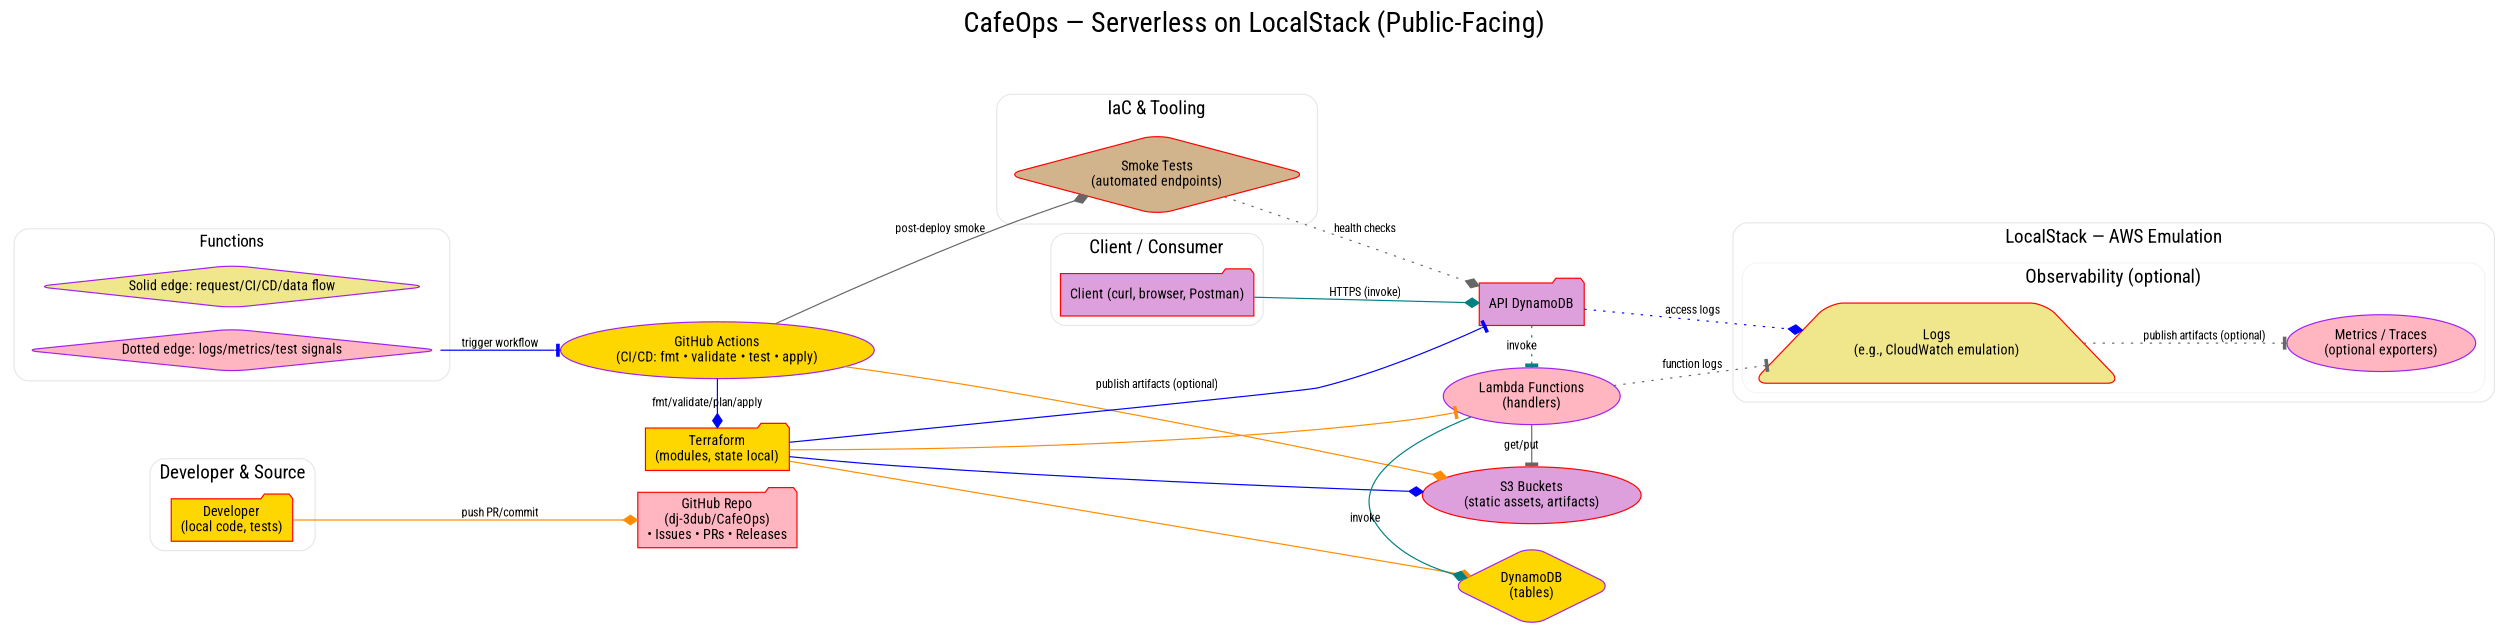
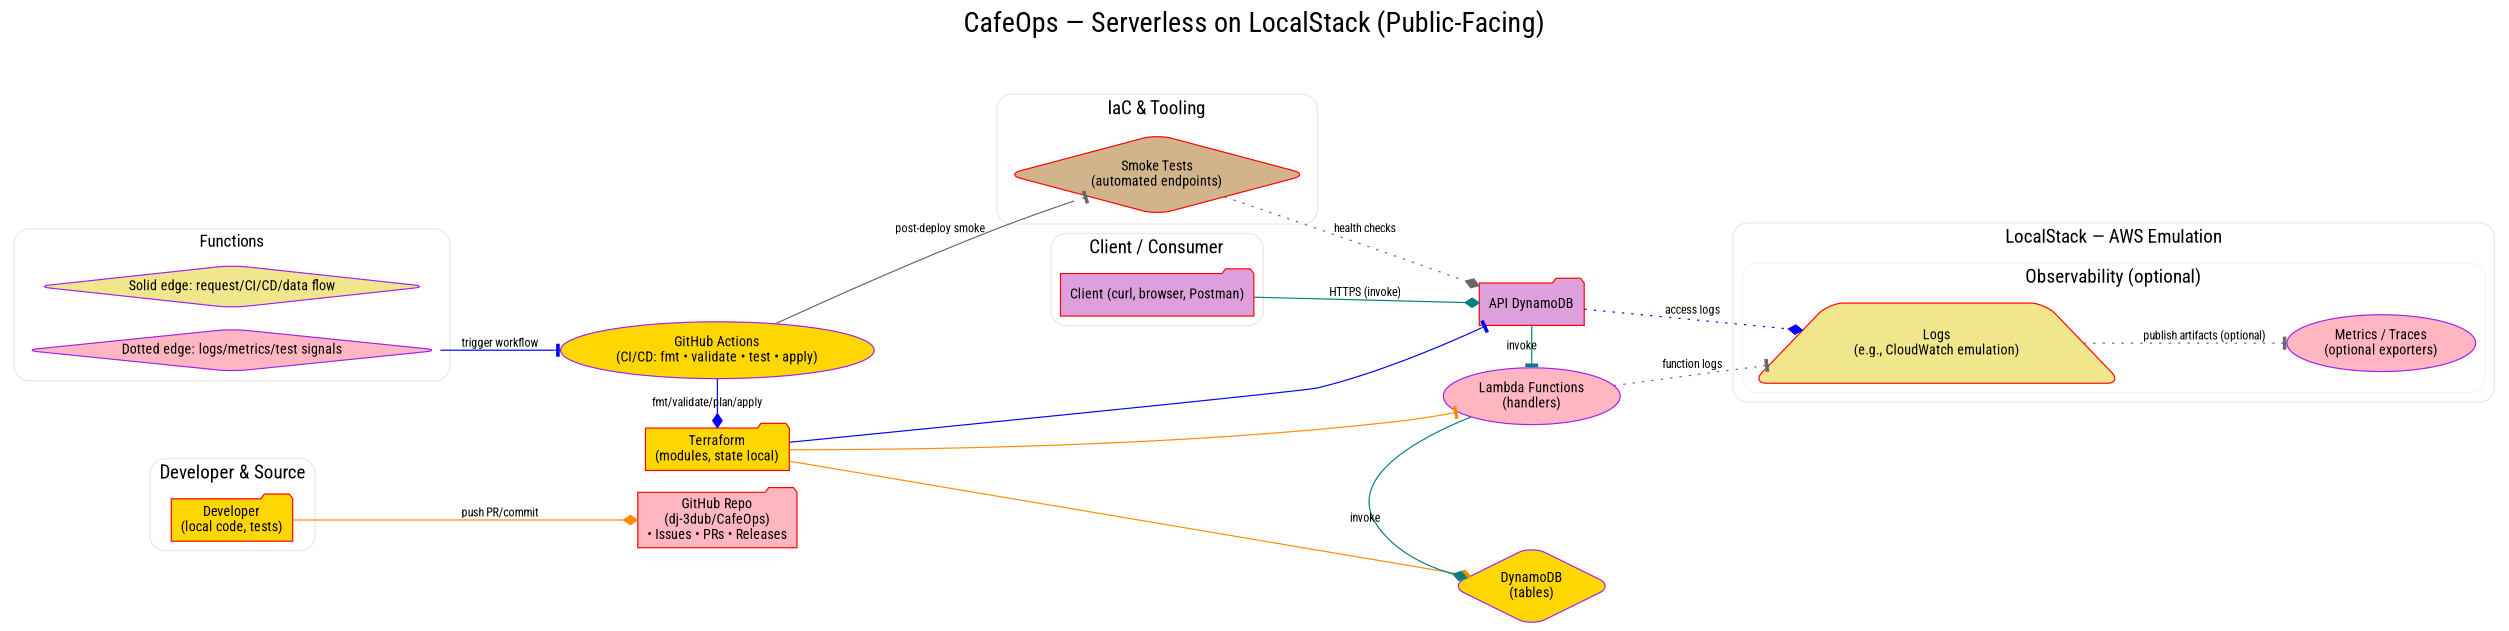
edge "GitHub Actions (CI/CD: fmt • validate • test • apply)" -> "Smoke Tests (automated endpoints)": arrowhead diamond -> tee
edge "API DynamoDB" -> "Lambda Functions (handlers)": style dotted -> solid
node "S3 Buckets (static assets, artifacts)": removed
